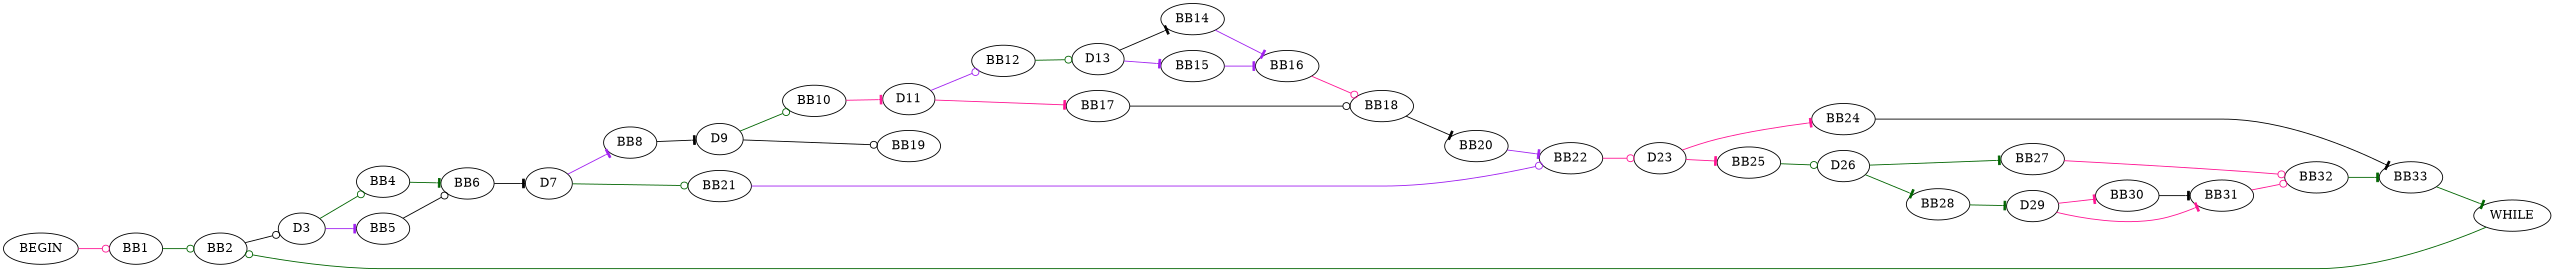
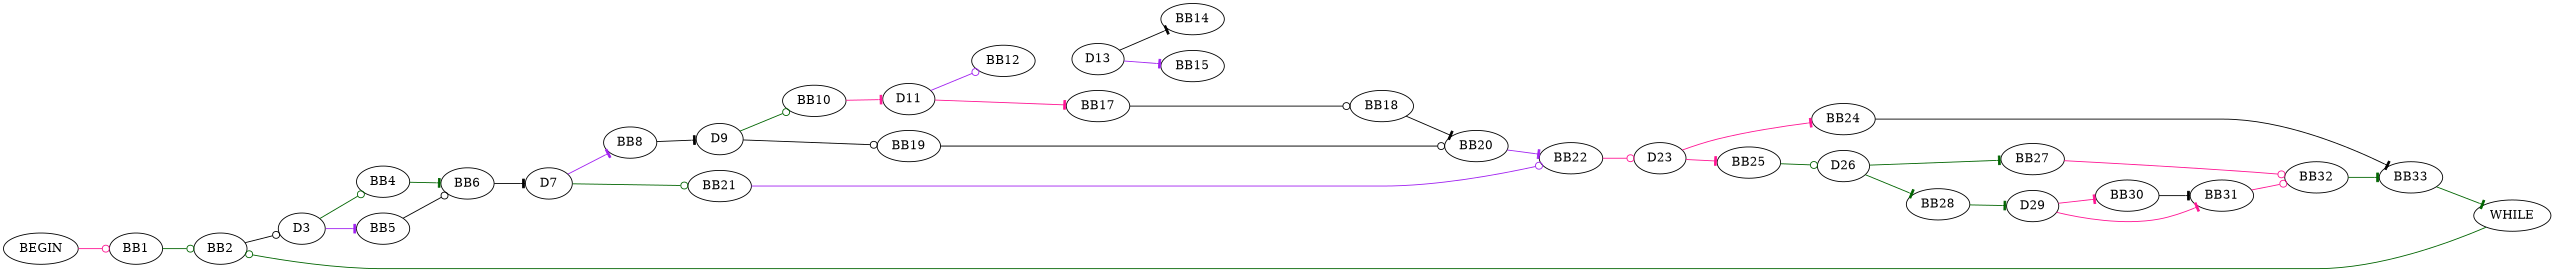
edge "BB12" -> "D13": removed
node "BB16": removed
edge "BB19" -> "BB20": added
